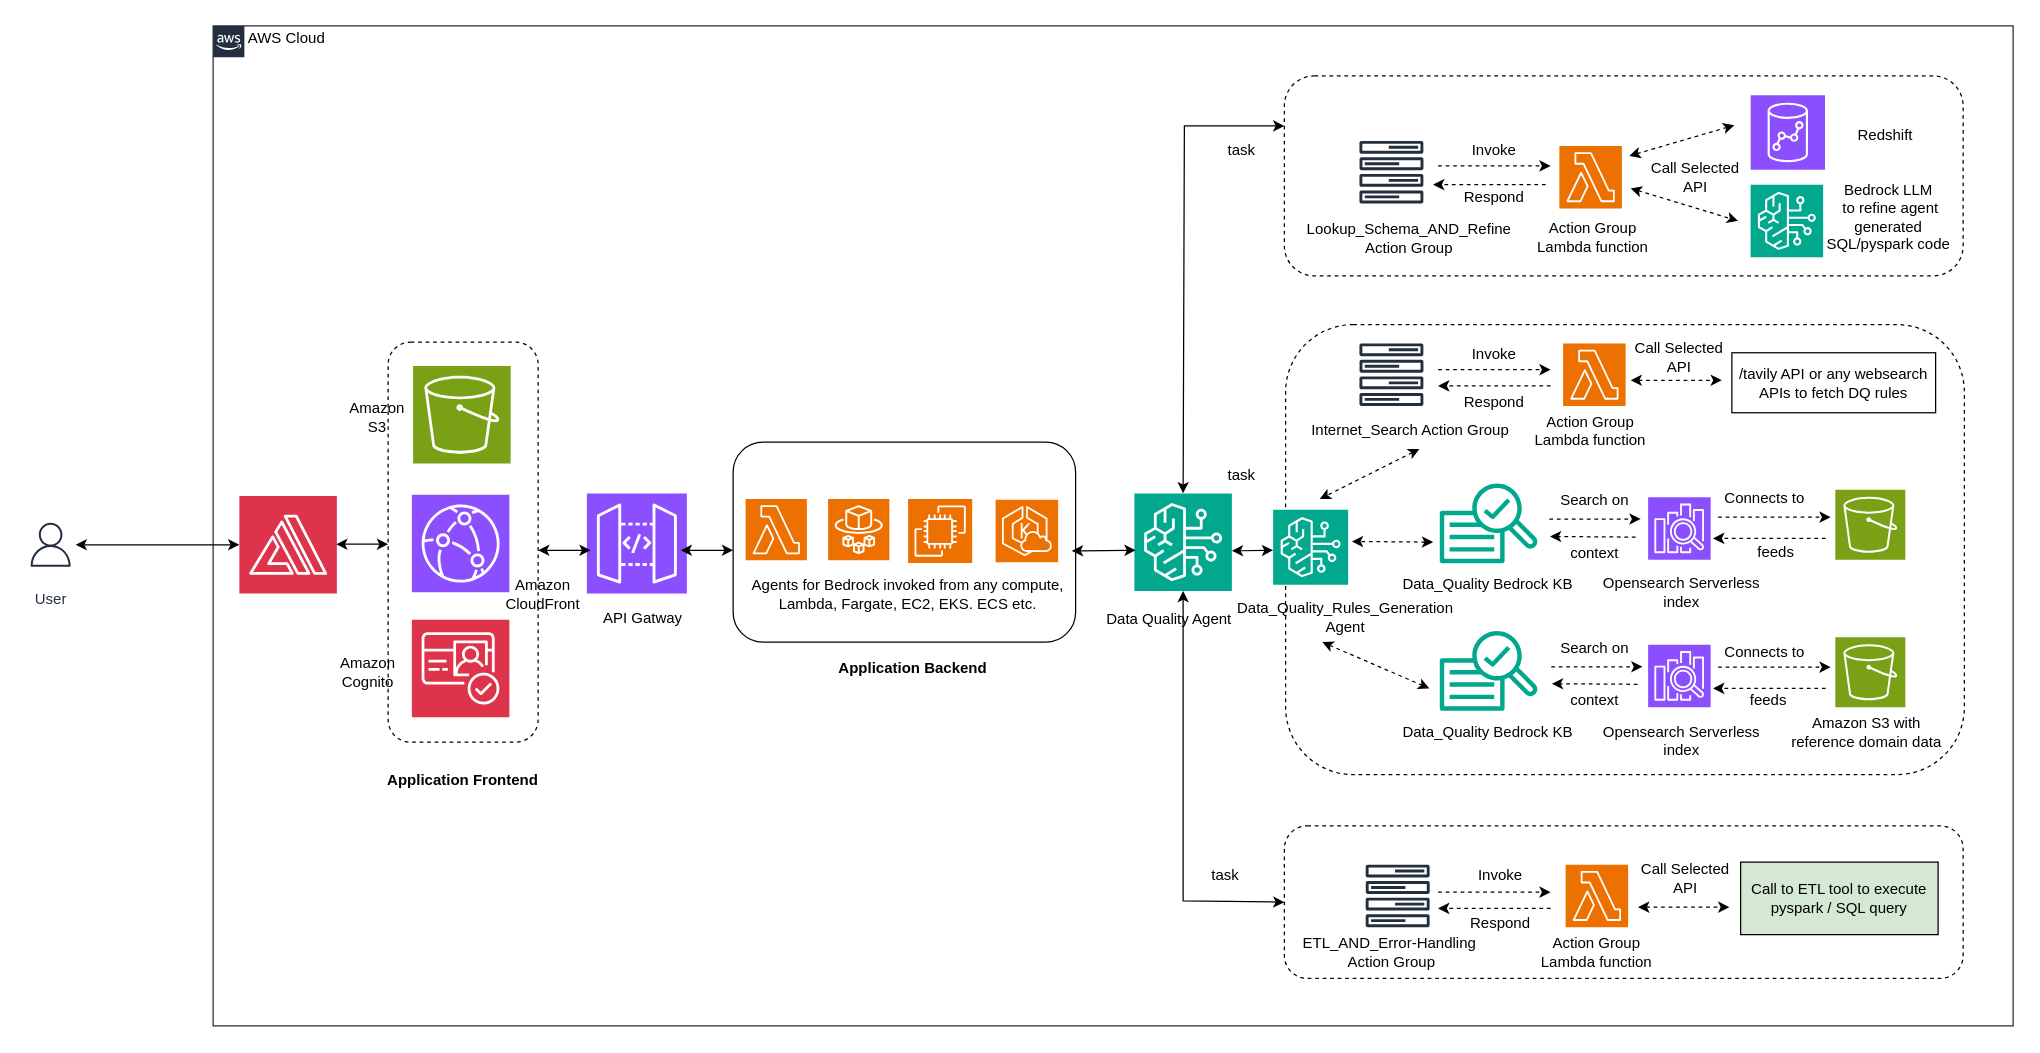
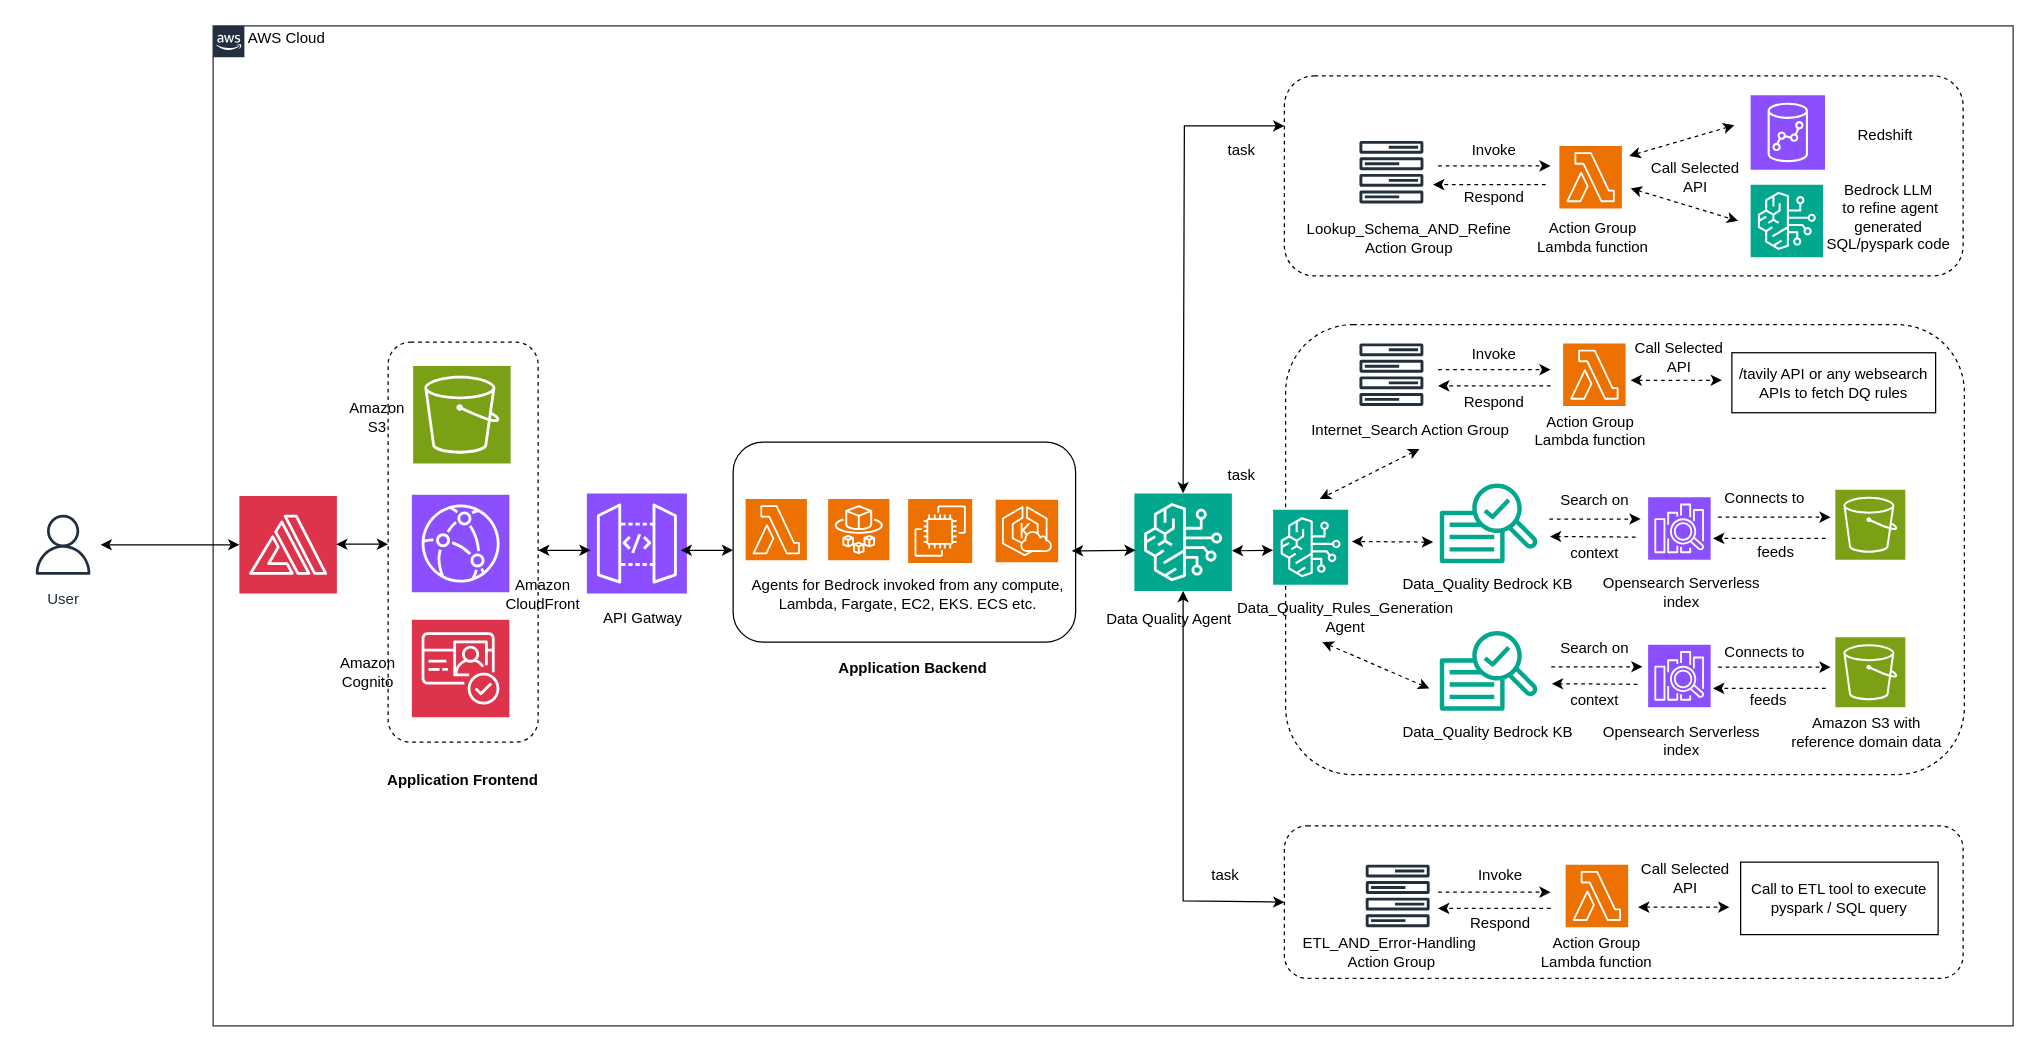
node "User": size 50x75 -> 75x75
node "Call to ETL tool to execute pyspark / SQL query": fillcolor #d5e8d4 -> #ffffff
